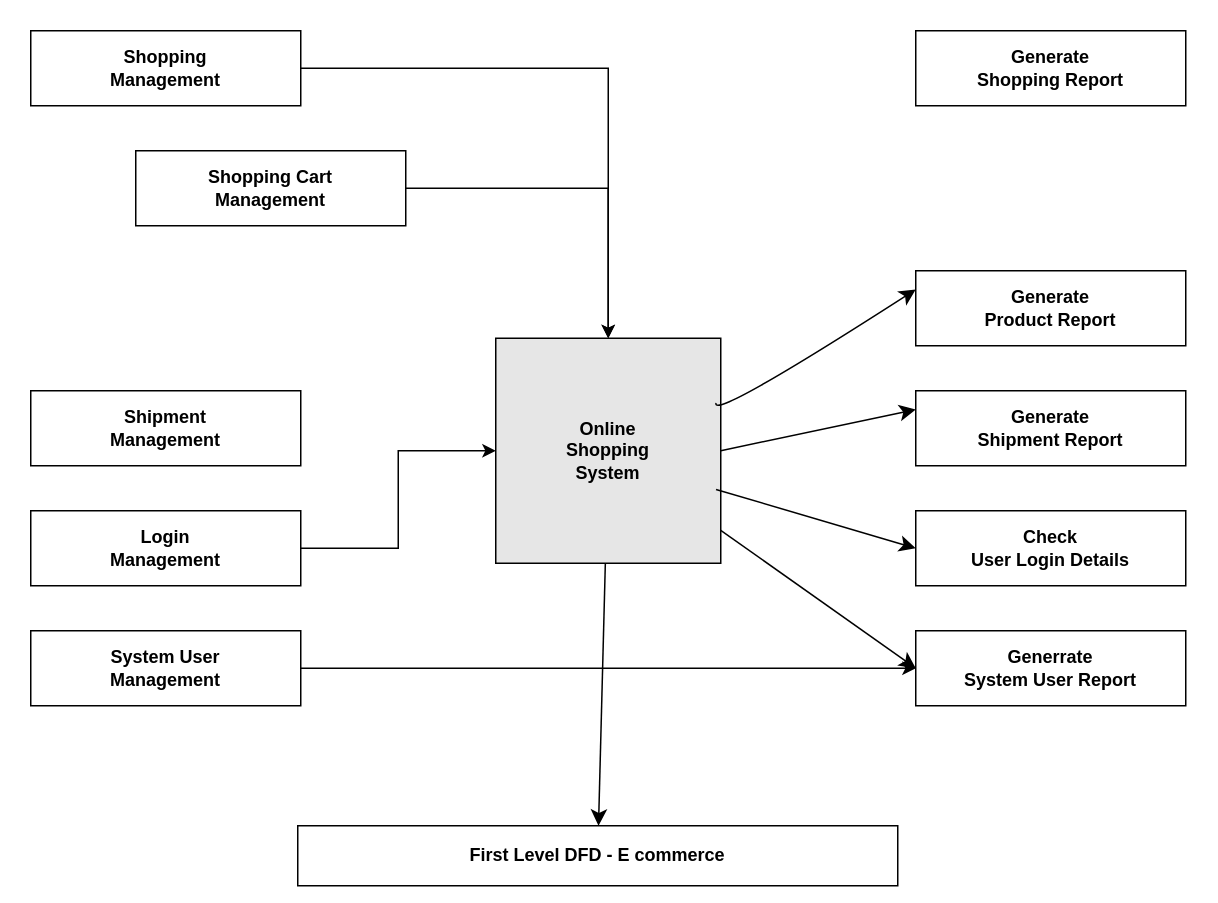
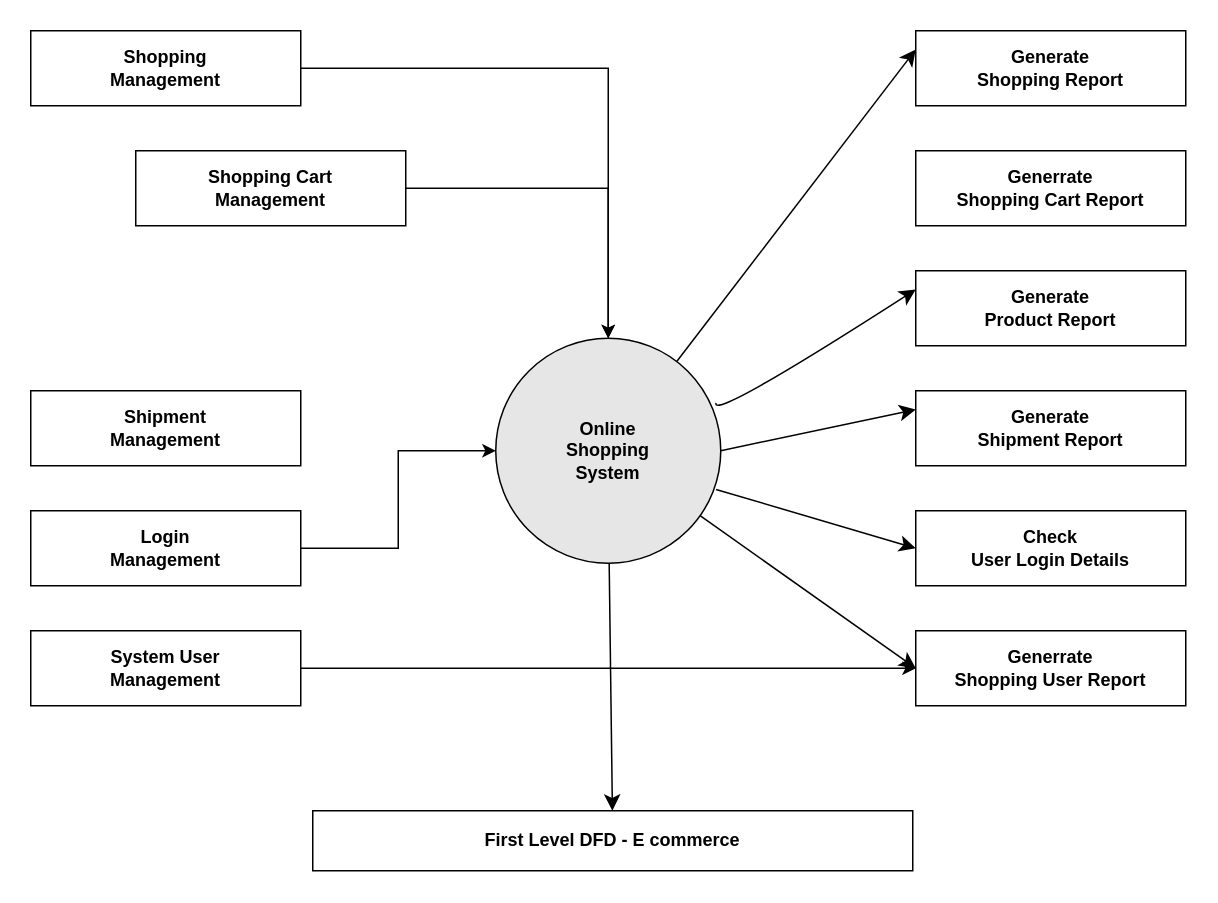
node "Generrate Shopping Cart Report": added
edge "Online Shopping System" -> "Generate Shopping Report": added
node "Online Shopping System": shape rectangle -> ellipse
node "Generrate System User Report": label "Generrate System User Report" -> "Generrate Shopping User Report"
node "First Level DFD - E commerce": moved (598, 856) -> (613, 841)
